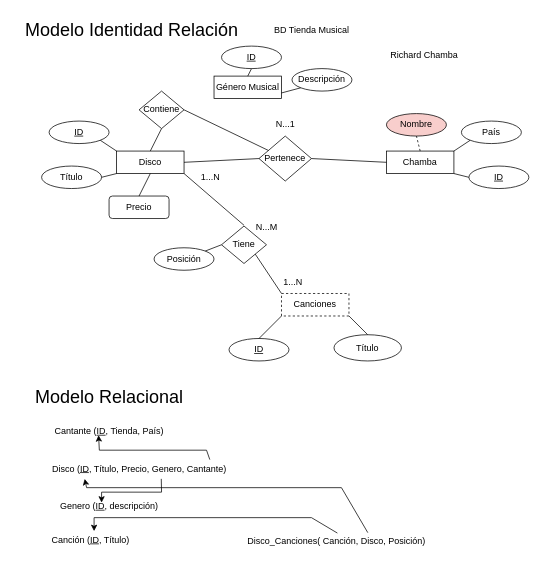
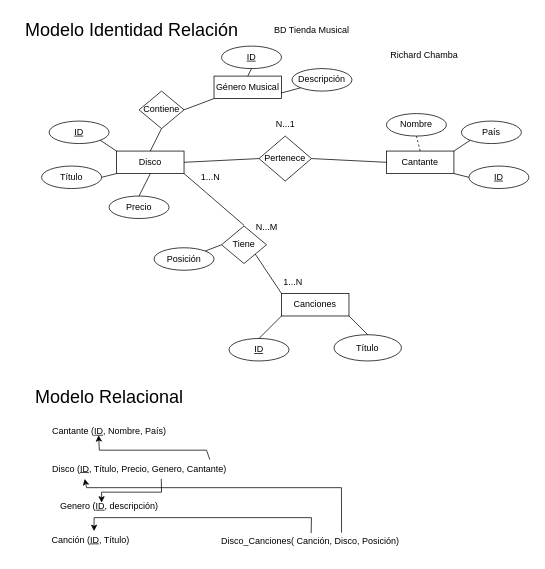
node "Nombre": fillcolor #f8cecc -> #ffffff
edge "Contiene" -- "Pertenece": now "Contiene" -- "Género Musical"
node "Chamba": label "Chamba" -> "Cantante"
node "Precio": shape rounded rectangle -> ellipse
node "Canciones": style dashed -> solid
node "Cantante (ID, Tienda, País)": label "Cantante (ID, Tienda, País)" -> "Cantante (ID, Nombre, País)"
node "Disco_Canciones( Canción, Disco, Posición)": moved (336, 542) -> (310, 542)
